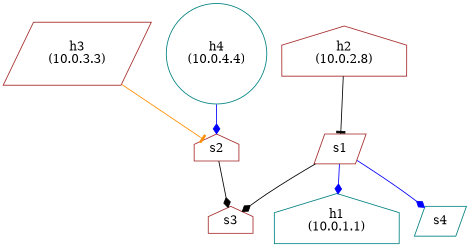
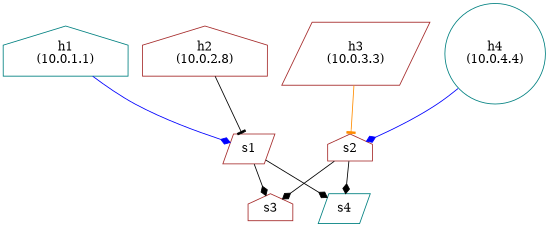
edge "s2" -> "s4": added
edge "s1" -> "h1 (10.0.1.1)": reversed
edge "s1" -> "s4": color blue -> black
